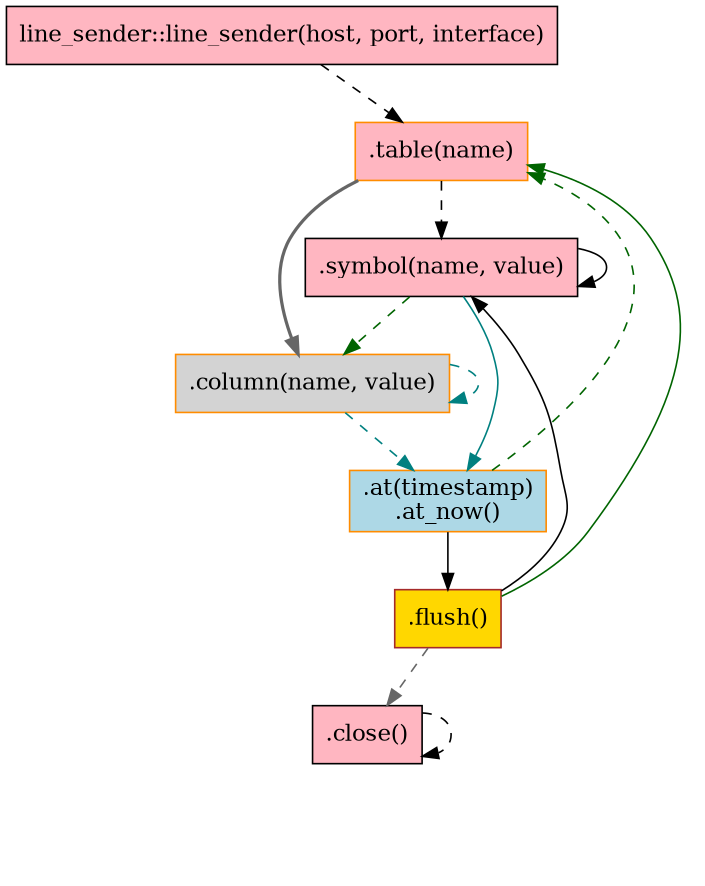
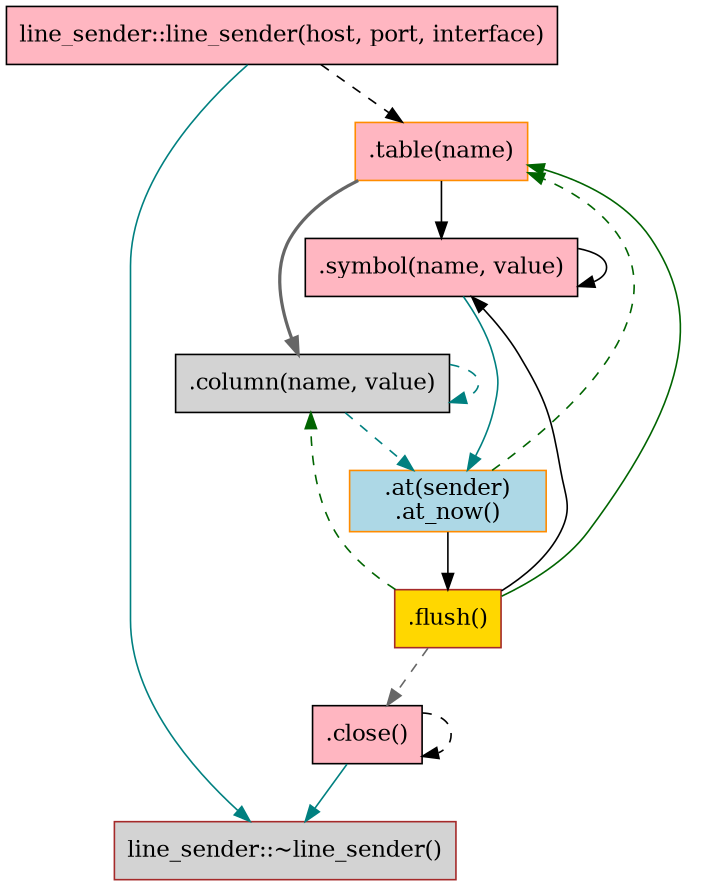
edge ".table(name)" -> ".symbol(name, value)": style dashed -> solid
edge ".symbol(name, value)" -> ".column(name, value)": now ".flush()" -> ".column(name, value)"
node ".column(name, value)": color darkorange -> black
node ".at(timestamp) .at_now()": label ".at(timestamp) .at_now()" -> ".at(sender) .at_now()"
node "line_sender::~line_sender()": added
